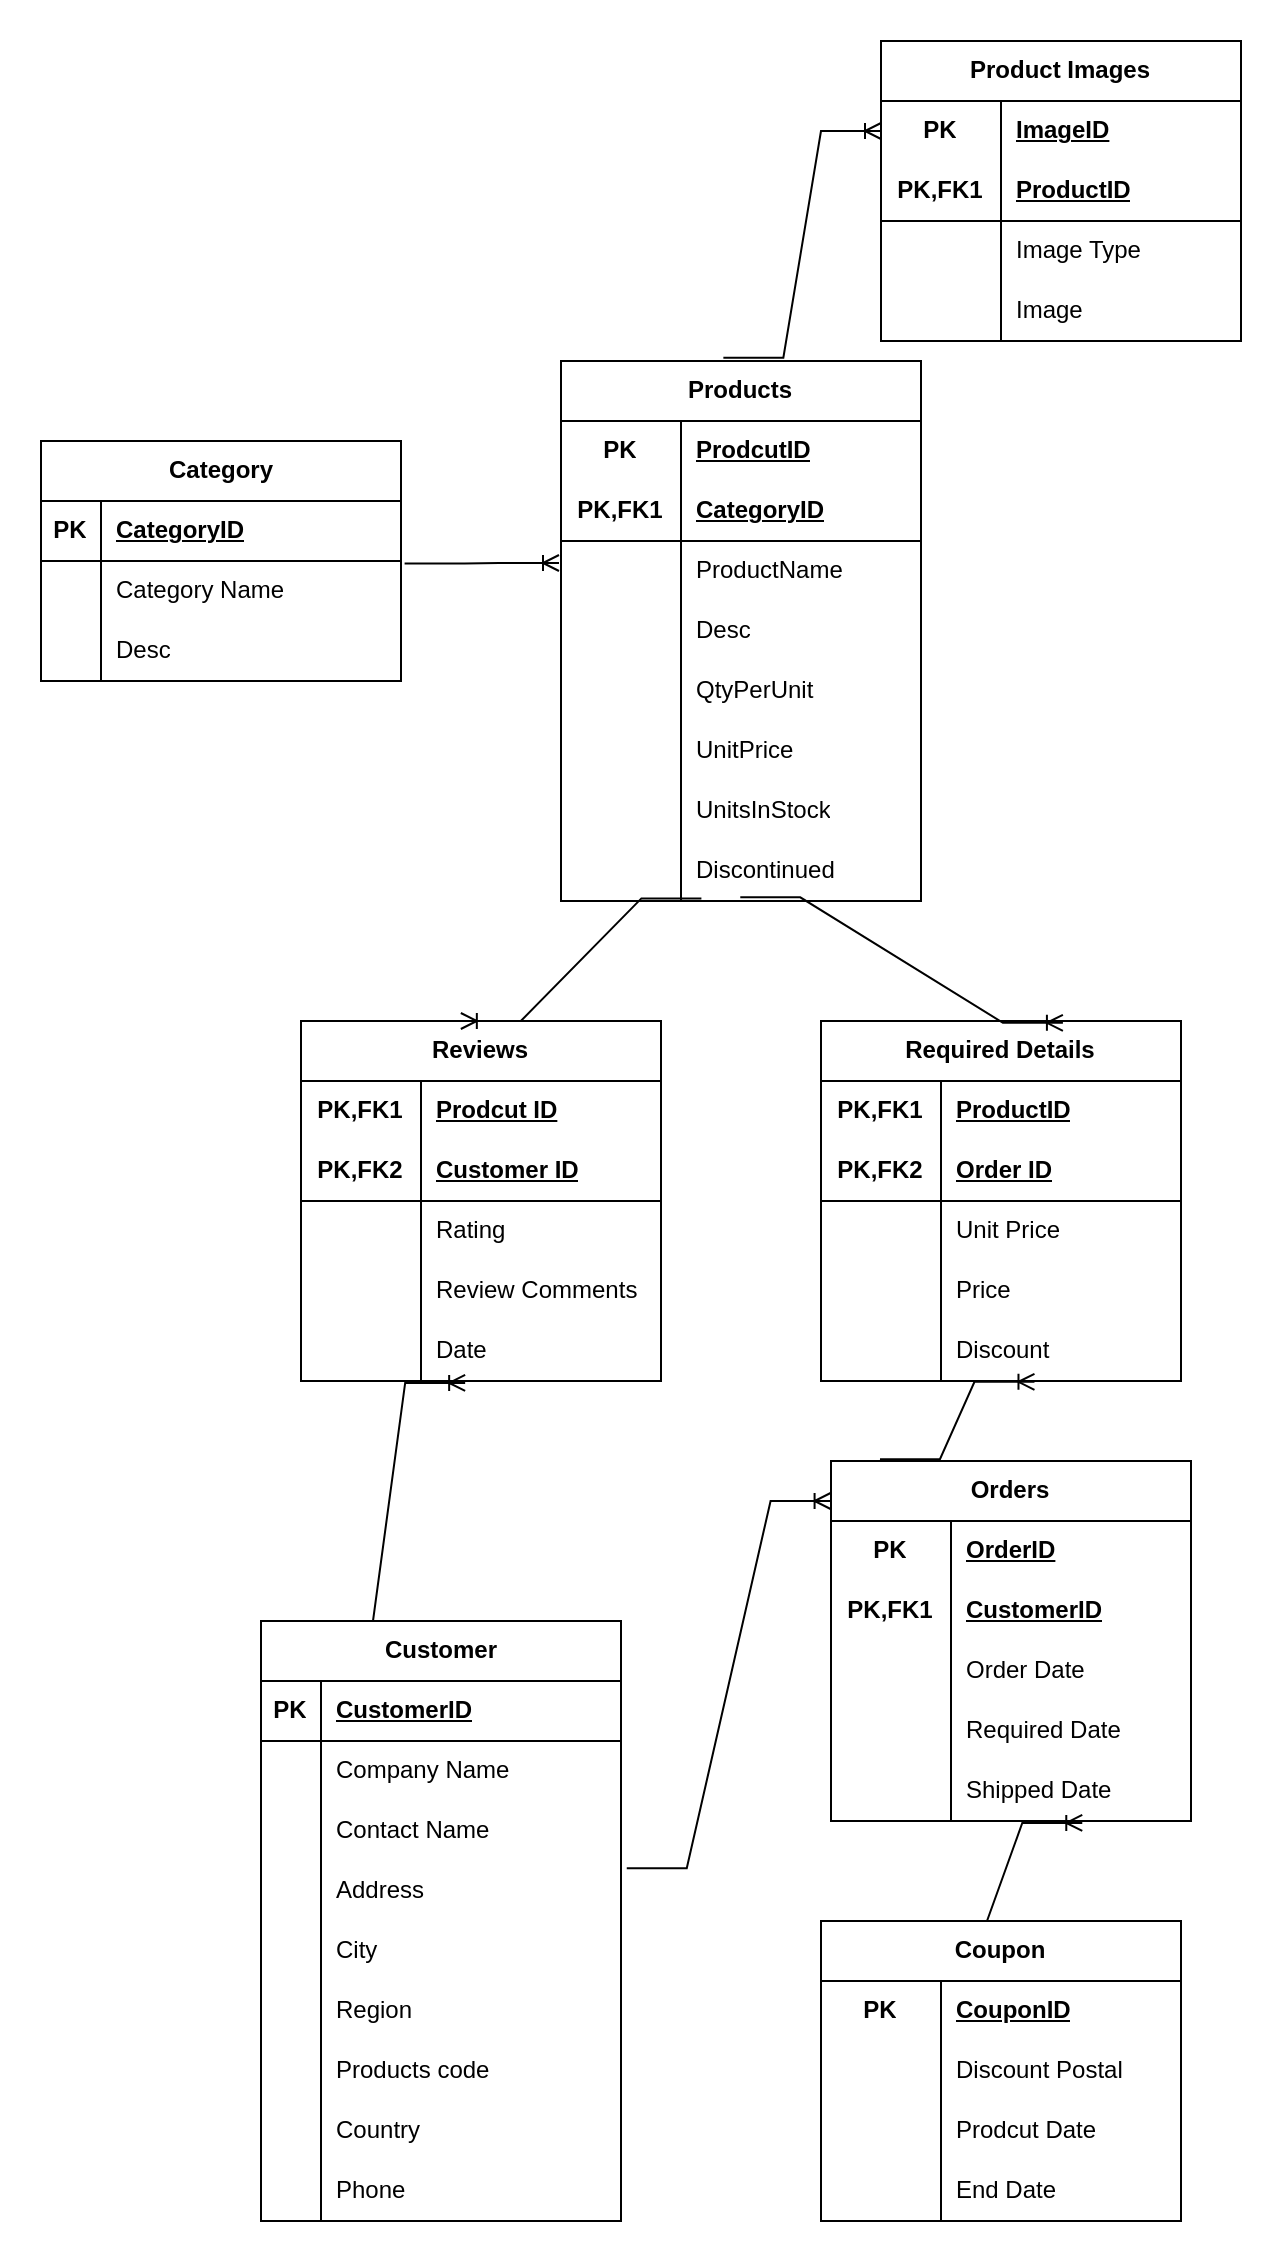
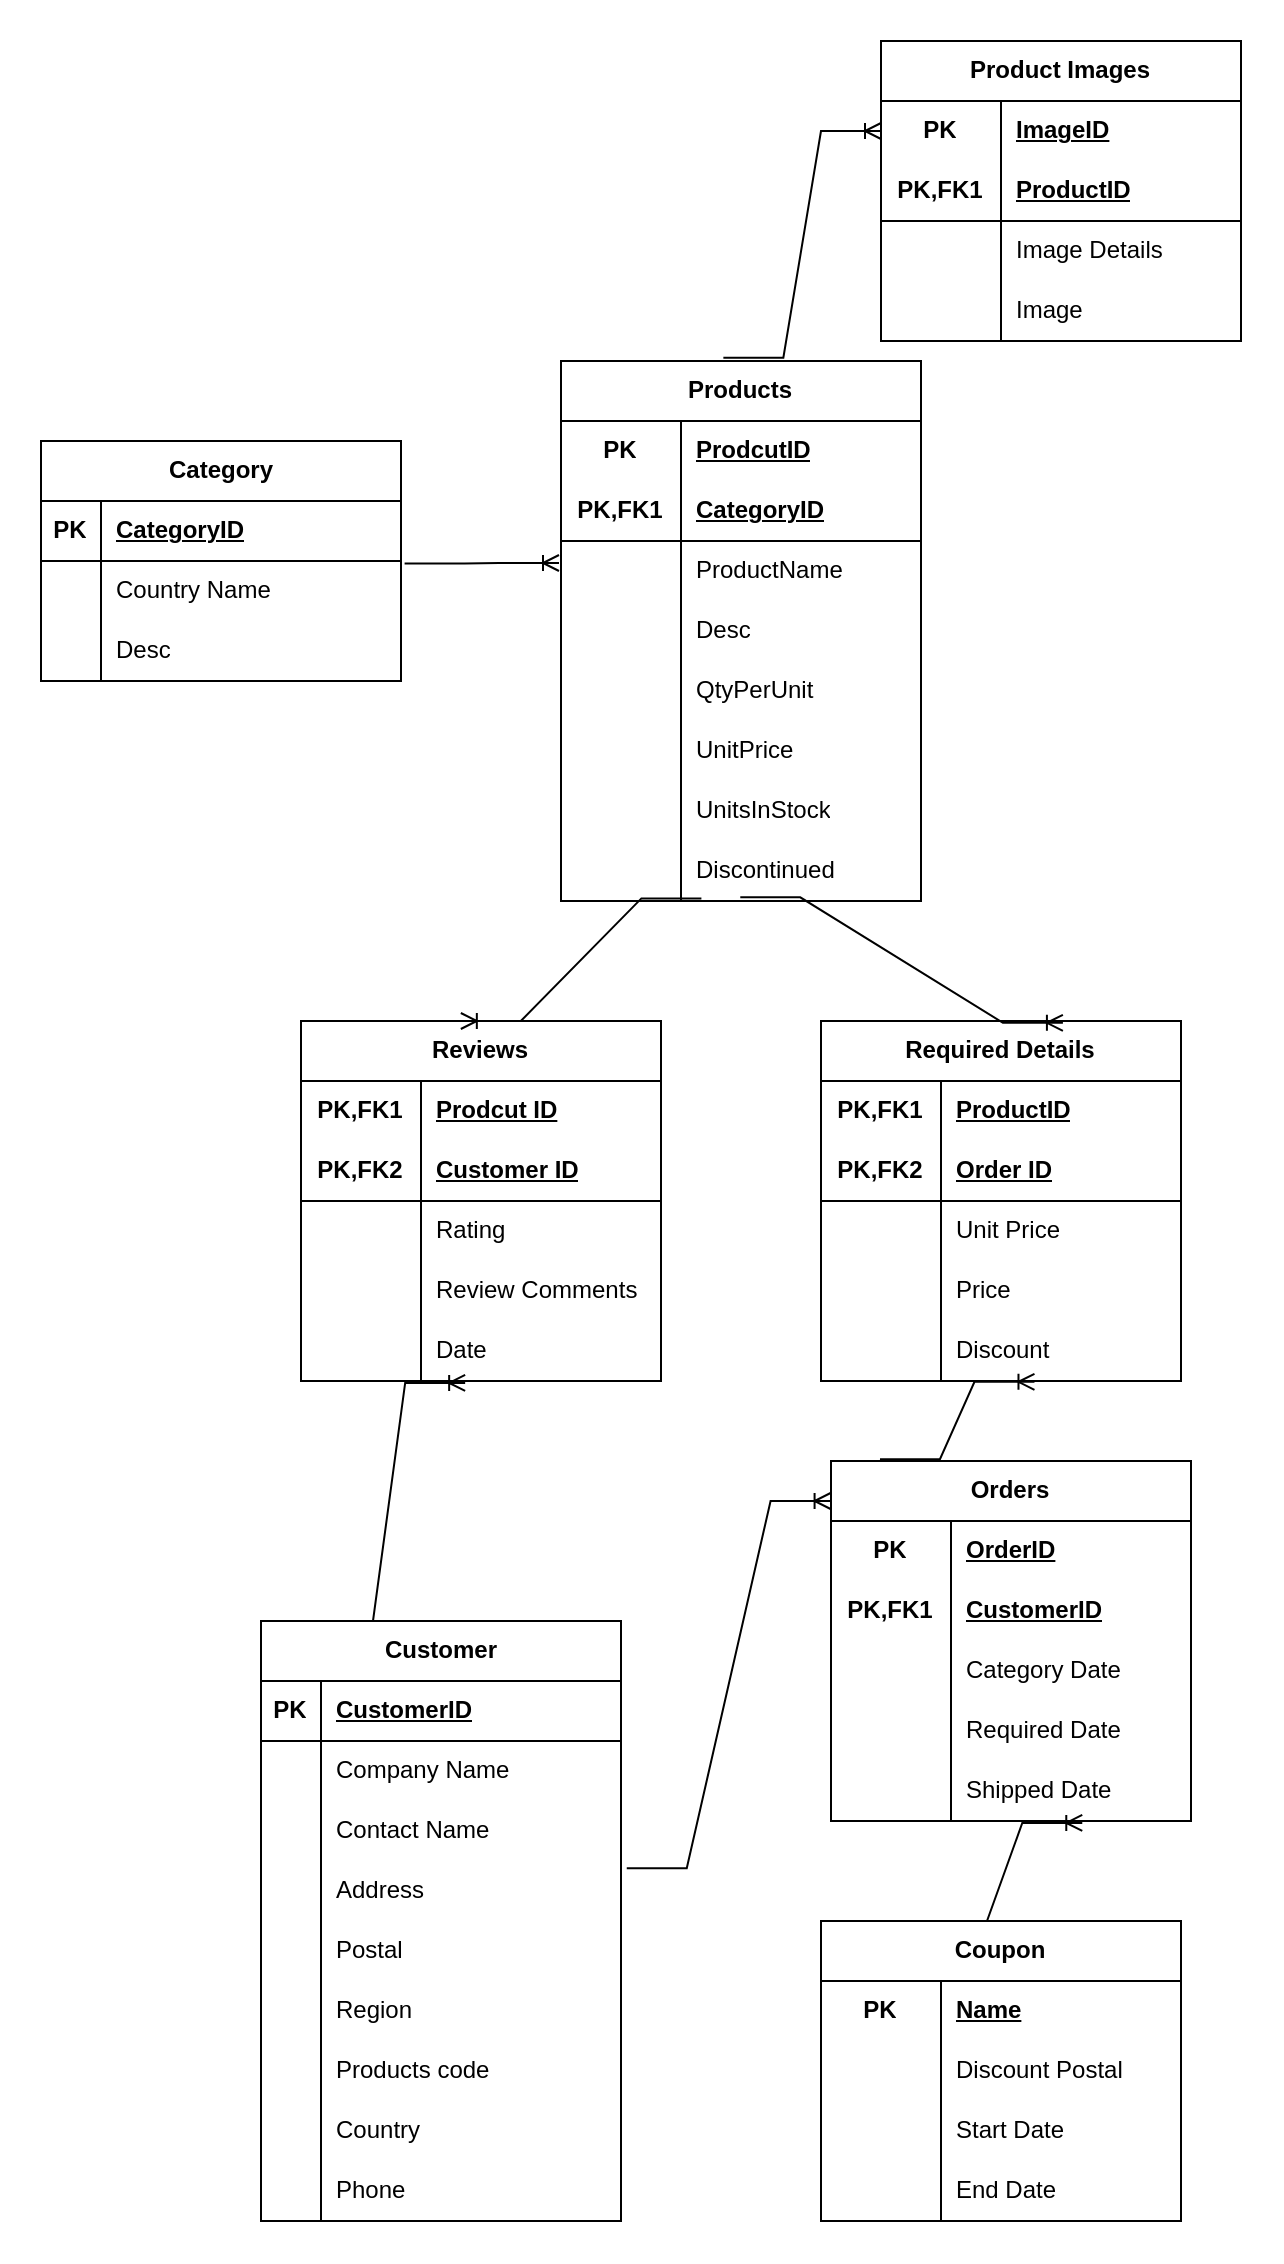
node "Image Type": label "Image Type" -> "Image Details"
node "Category Name": label "Category Name" -> "Country Name"
node "Order Date": label "Order Date" -> "Category Date"
node "City": label "City" -> "Postal"
node "CouponID": label "CouponID" -> "Name"
node "Prodcut Date": label "Prodcut Date" -> "Start Date"
